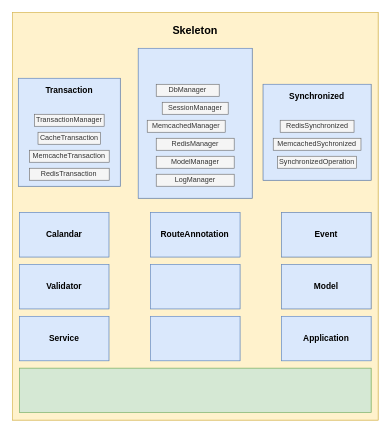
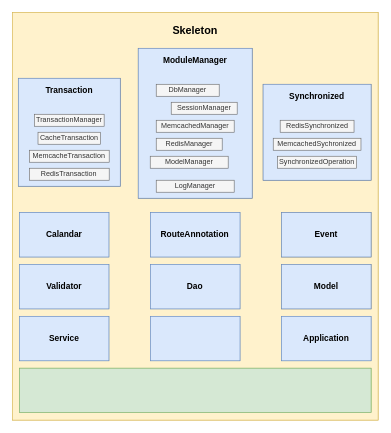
node "ModuleManager": added
node "SessionManager": moved (195, 108) -> (204, 108)
node "MemcachedManager": moved (186, 126) -> (195, 126)
node "RedisManager": size 78x12 -> 66x12
node "ModelManager": moved (195, 162) -> (189, 162)
node "LogManager": moved (195, 180) -> (195, 186)
node "Dao": added
